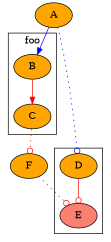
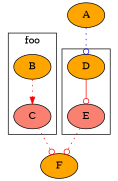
edge "A" -> "B": removed
edge "B" -> "C": style solid -> dotted
node "C": fillcolor orange -> salmon
edge "F" -> "E": reversed
